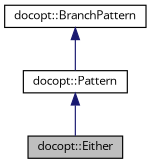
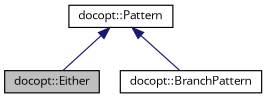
edge "docopt::Pattern" -> "docopt::BranchPattern": reversed
